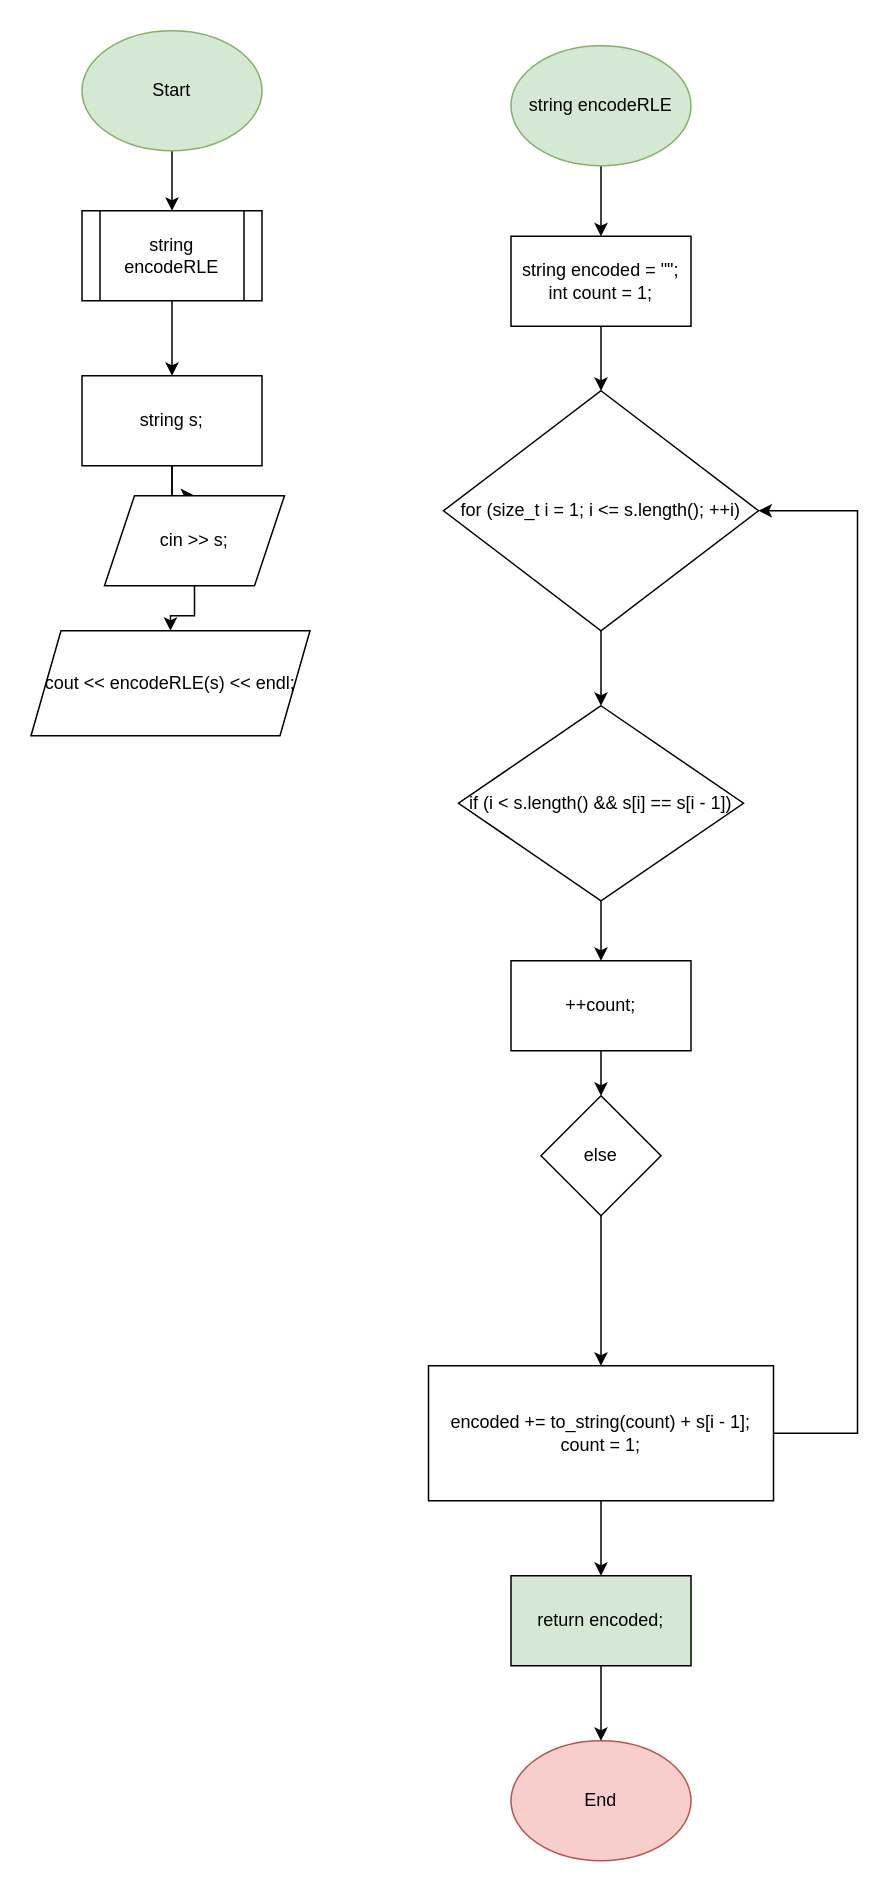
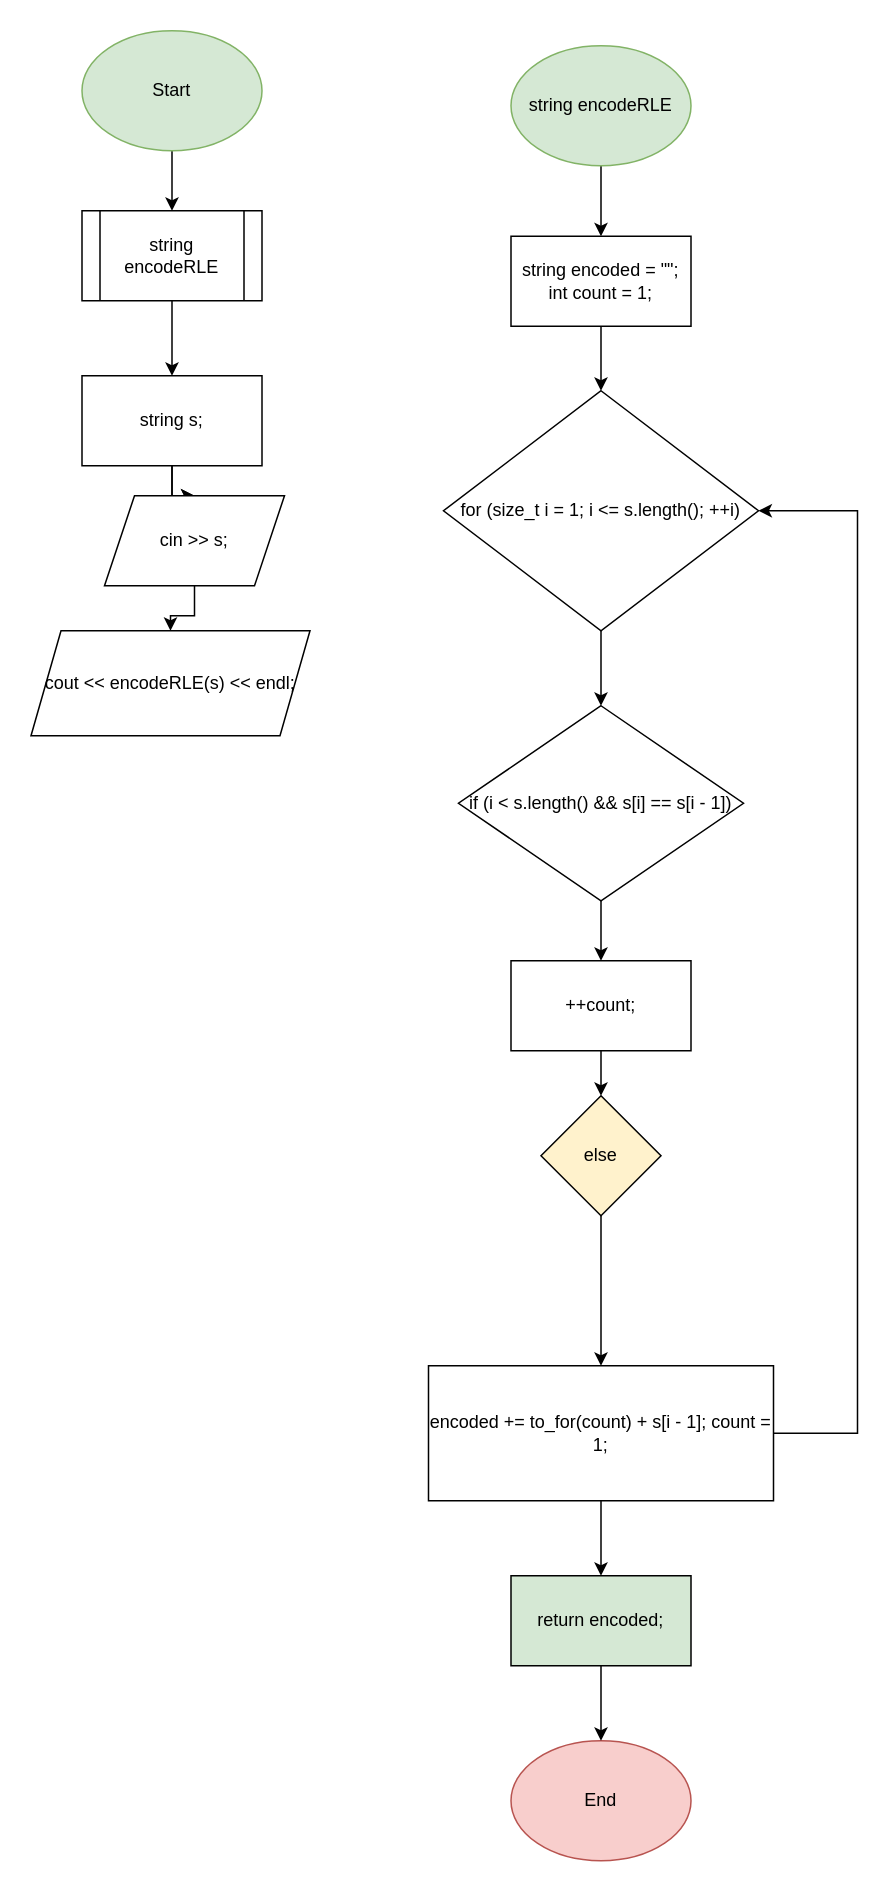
node "else": fillcolor #ffffff -> #fff2cc
node "encoded += to_string(count) + s[i - 1]; count = 1;": label "encoded += to_string(count) + s[i - 1]; count = 1;" -> "encoded += to_for(count) + s[i - 1]; count = 1;"
